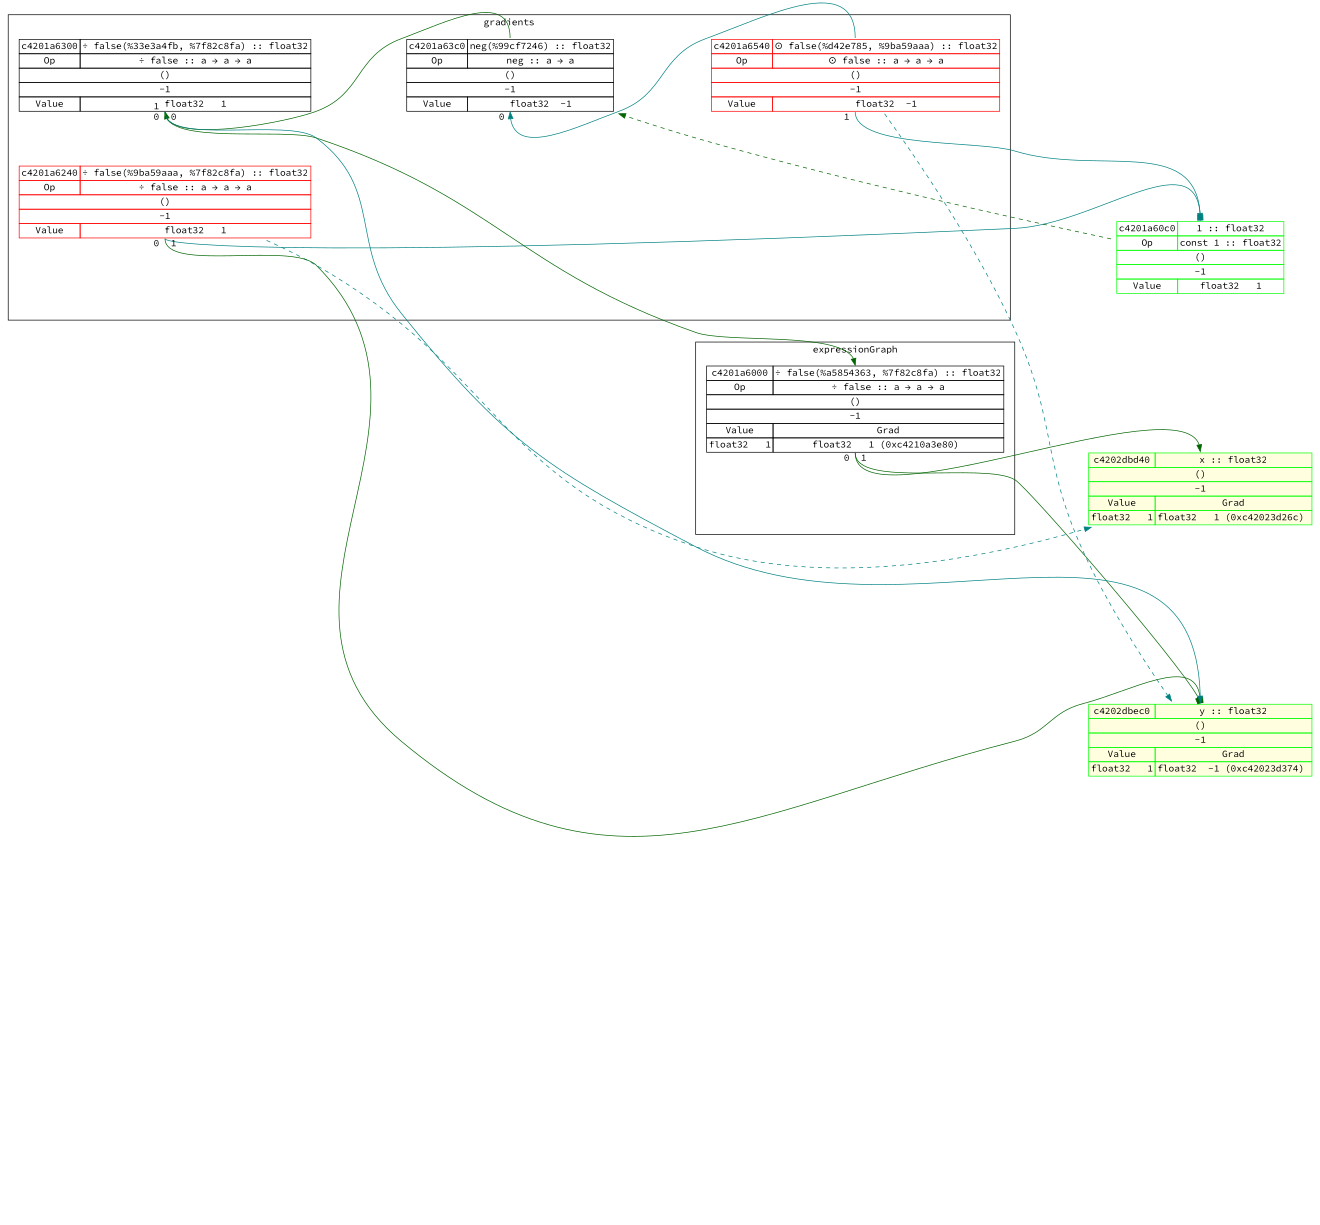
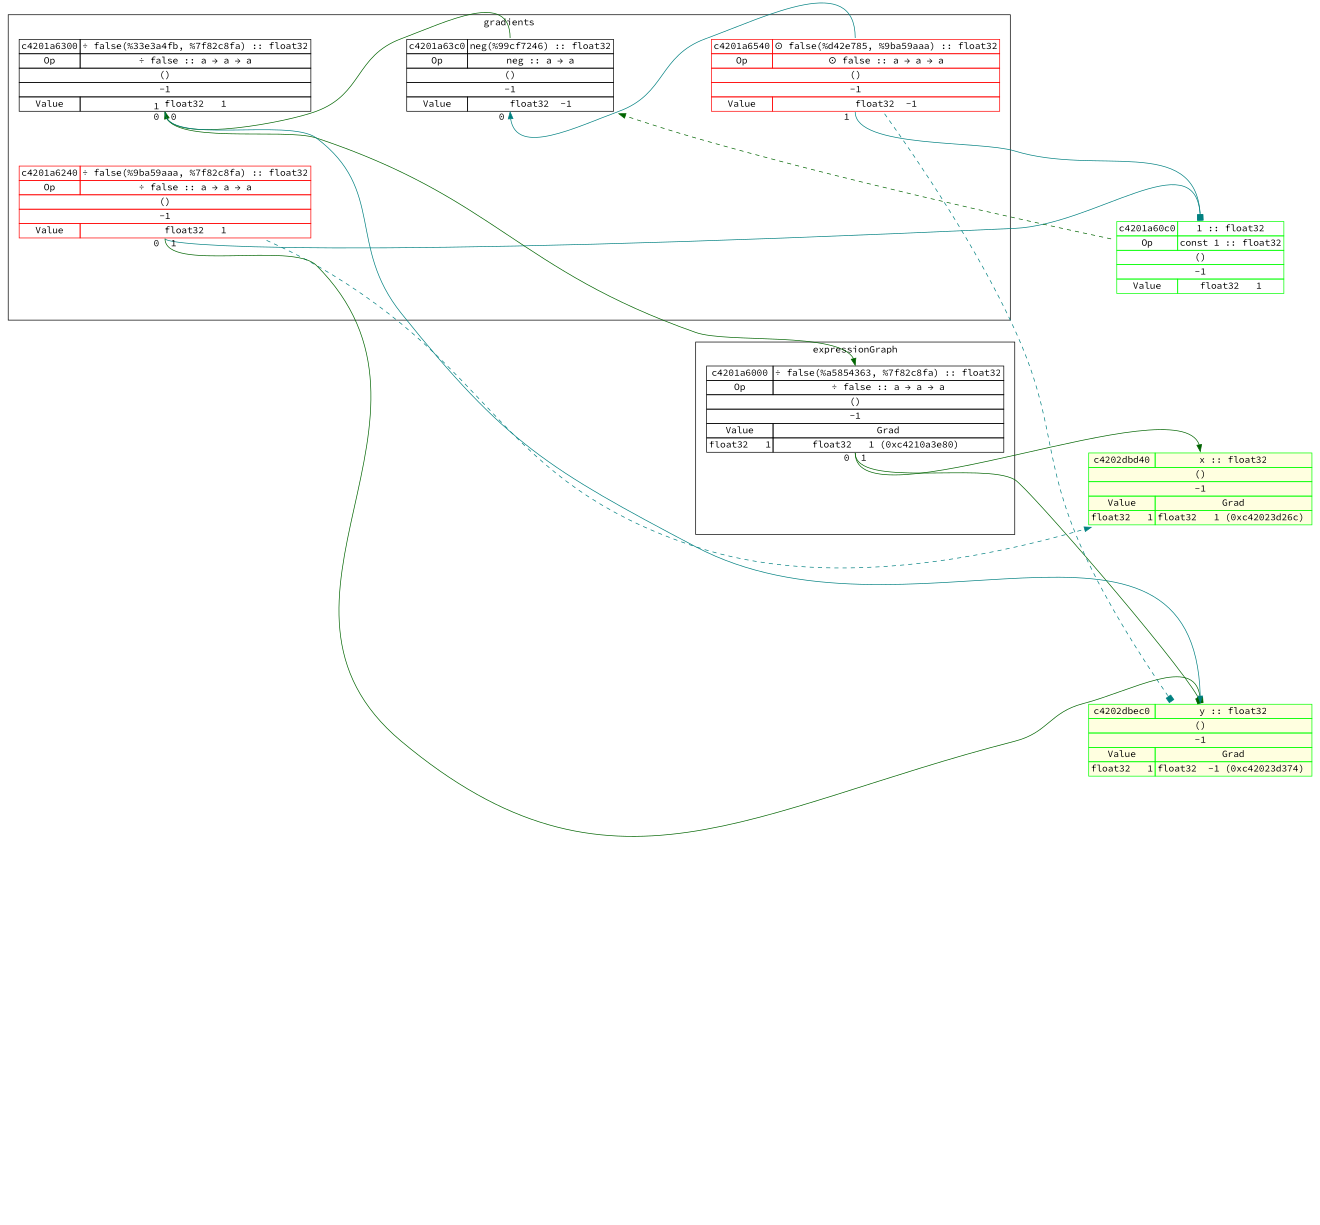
edge "c4201a6240" -> "c4201a60c0": arrowhead normal -> box
edge "c4201a6540" -> "c4202dbec0": arrowhead normal -> box
